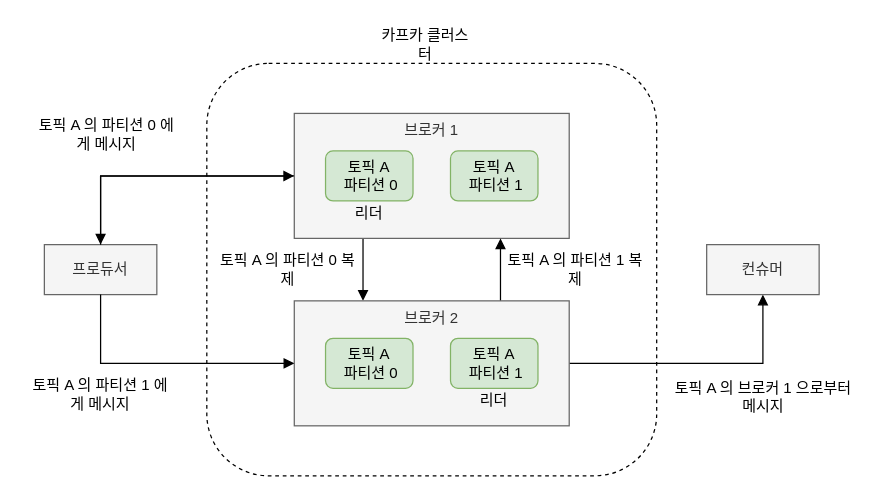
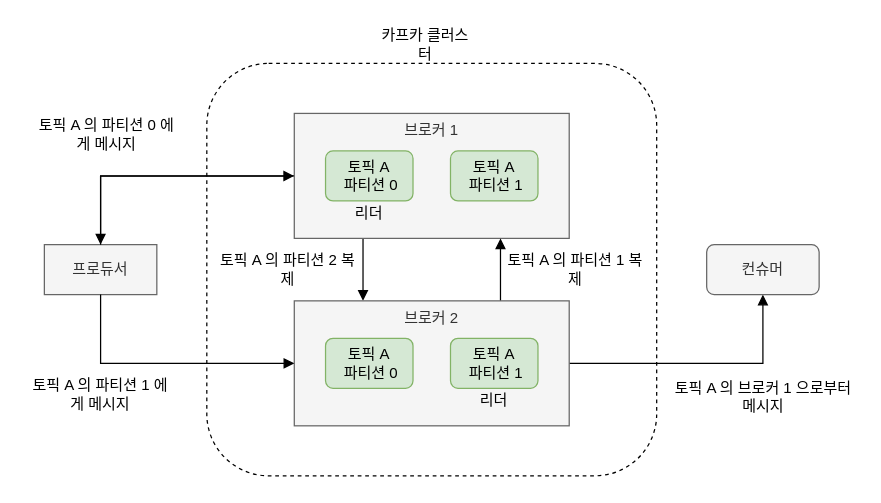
node "토픽 A 의 파티션 0 복제": label "토픽 A 의 파티션 0 복제" -> "토픽 A 의 파티션 2 복제"
node "컨슈머": shape rectangle -> rounded rectangle
